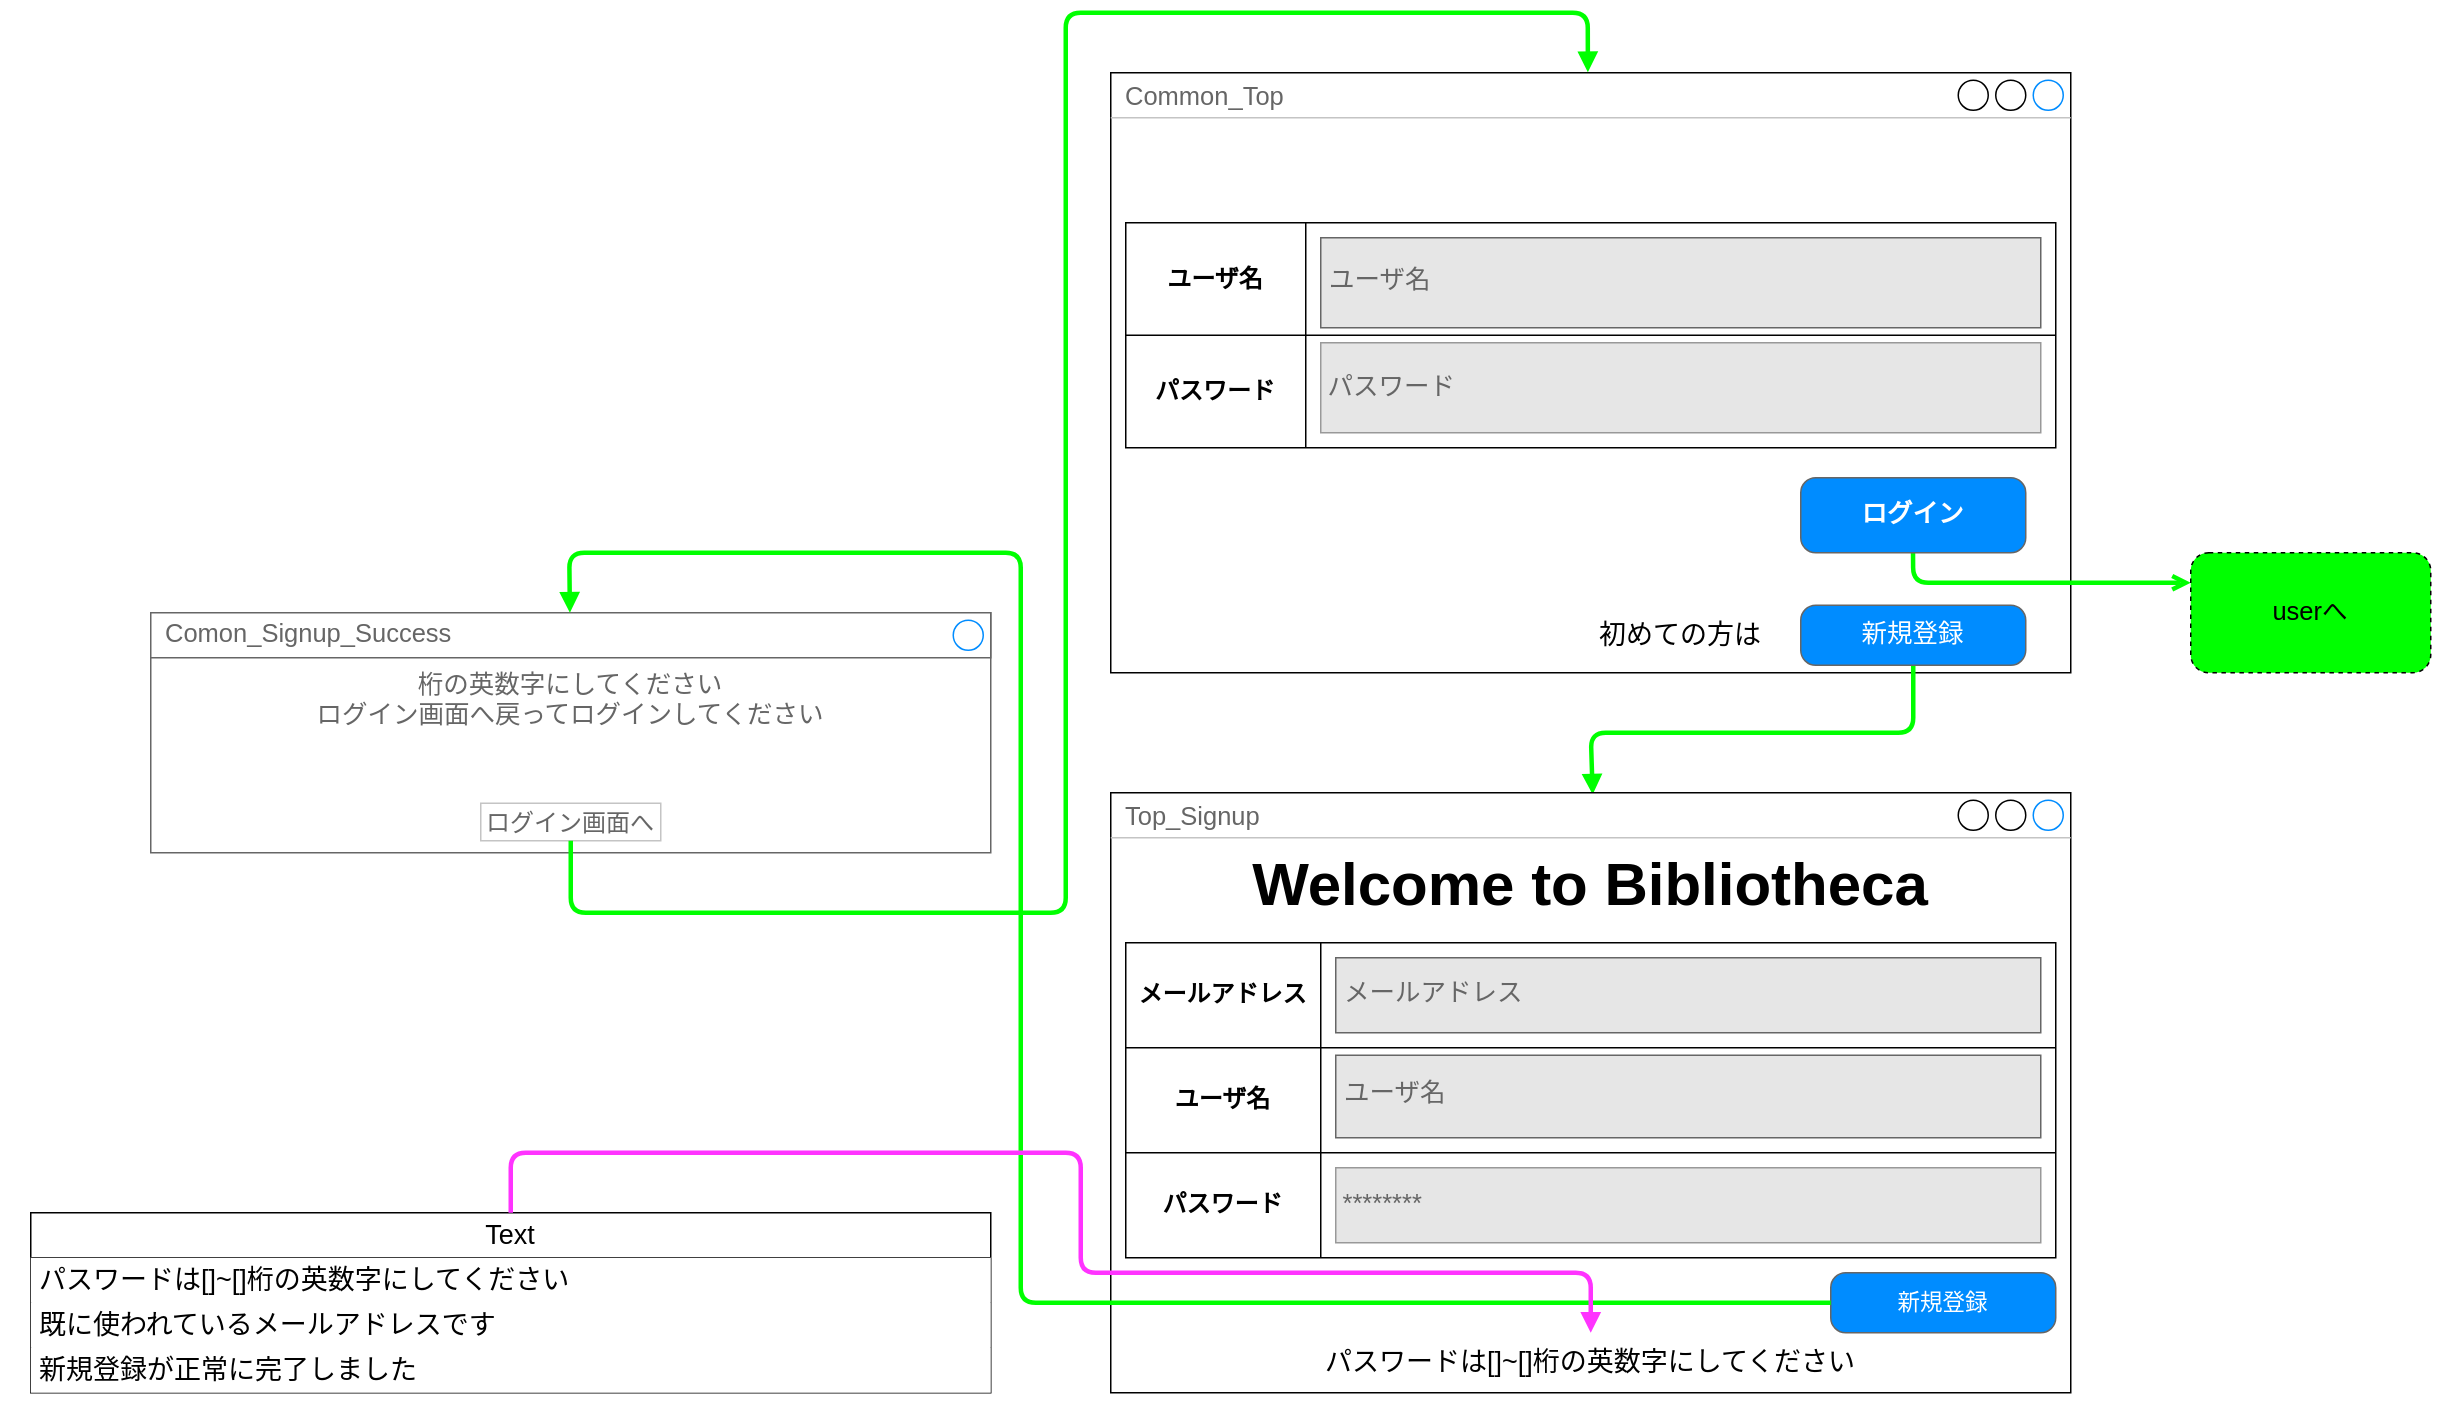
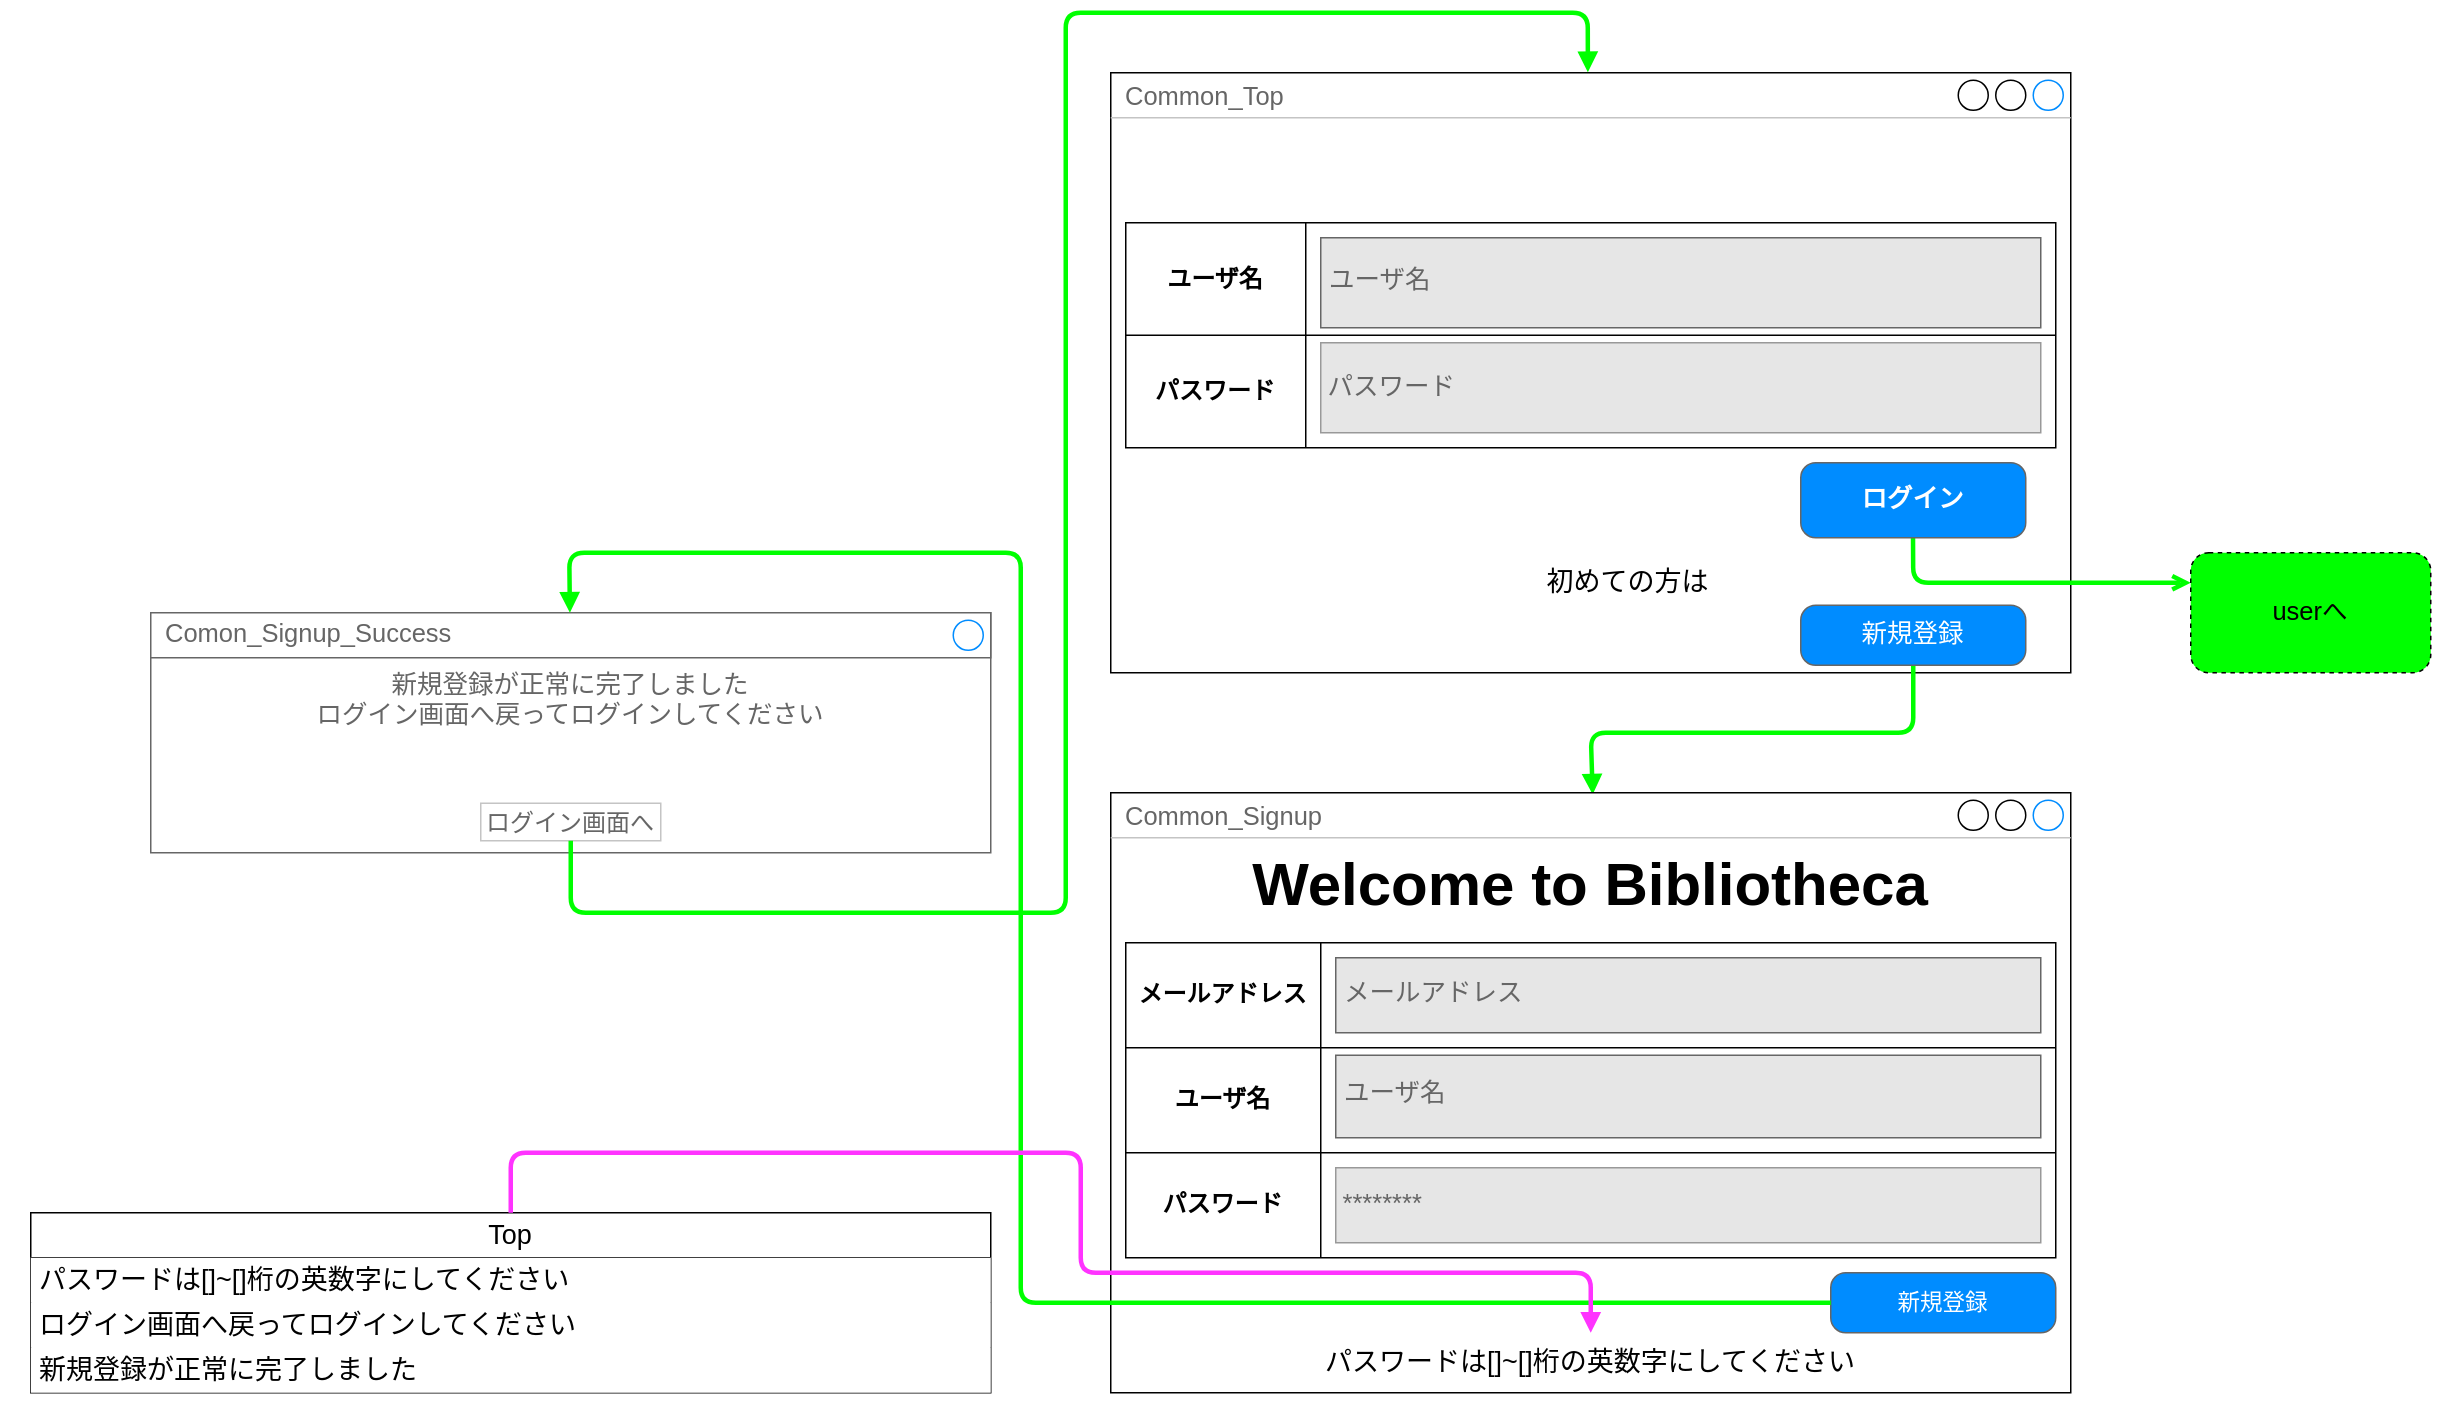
node "ログイン": moved (1913, 515) -> (1913, 500)
node "初めての方は": moved (1681, 635) -> (1628, 583)
node "桁の英数字にしてください ログイン画面へ戻ってログインしてください": label "桁の英数字にしてください ログイン画面へ戻ってログインしてください" -> "新規登録が正常に完了しました ログイン画面へ戻ってログインしてください"
node "Top_Signup": label "Top_Signup" -> "Common_Signup"
node "Text": label "Text" -> "Top"
node "既に使われているメールアドレスです": label "既に使われているメールアドレスです" -> "ログイン画面へ戻ってログインしてください"
